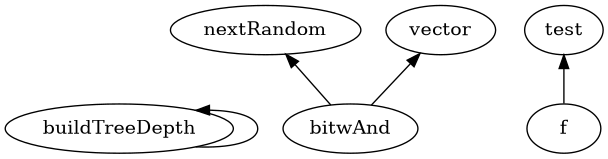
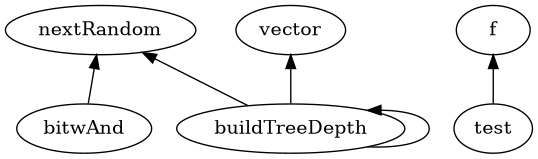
edge "buildTreeDepth" -> "nextRandom": added
edge "bitwAnd" -> "vector": now "buildTreeDepth" -> "vector"
edge "f" -> "test": reversed
